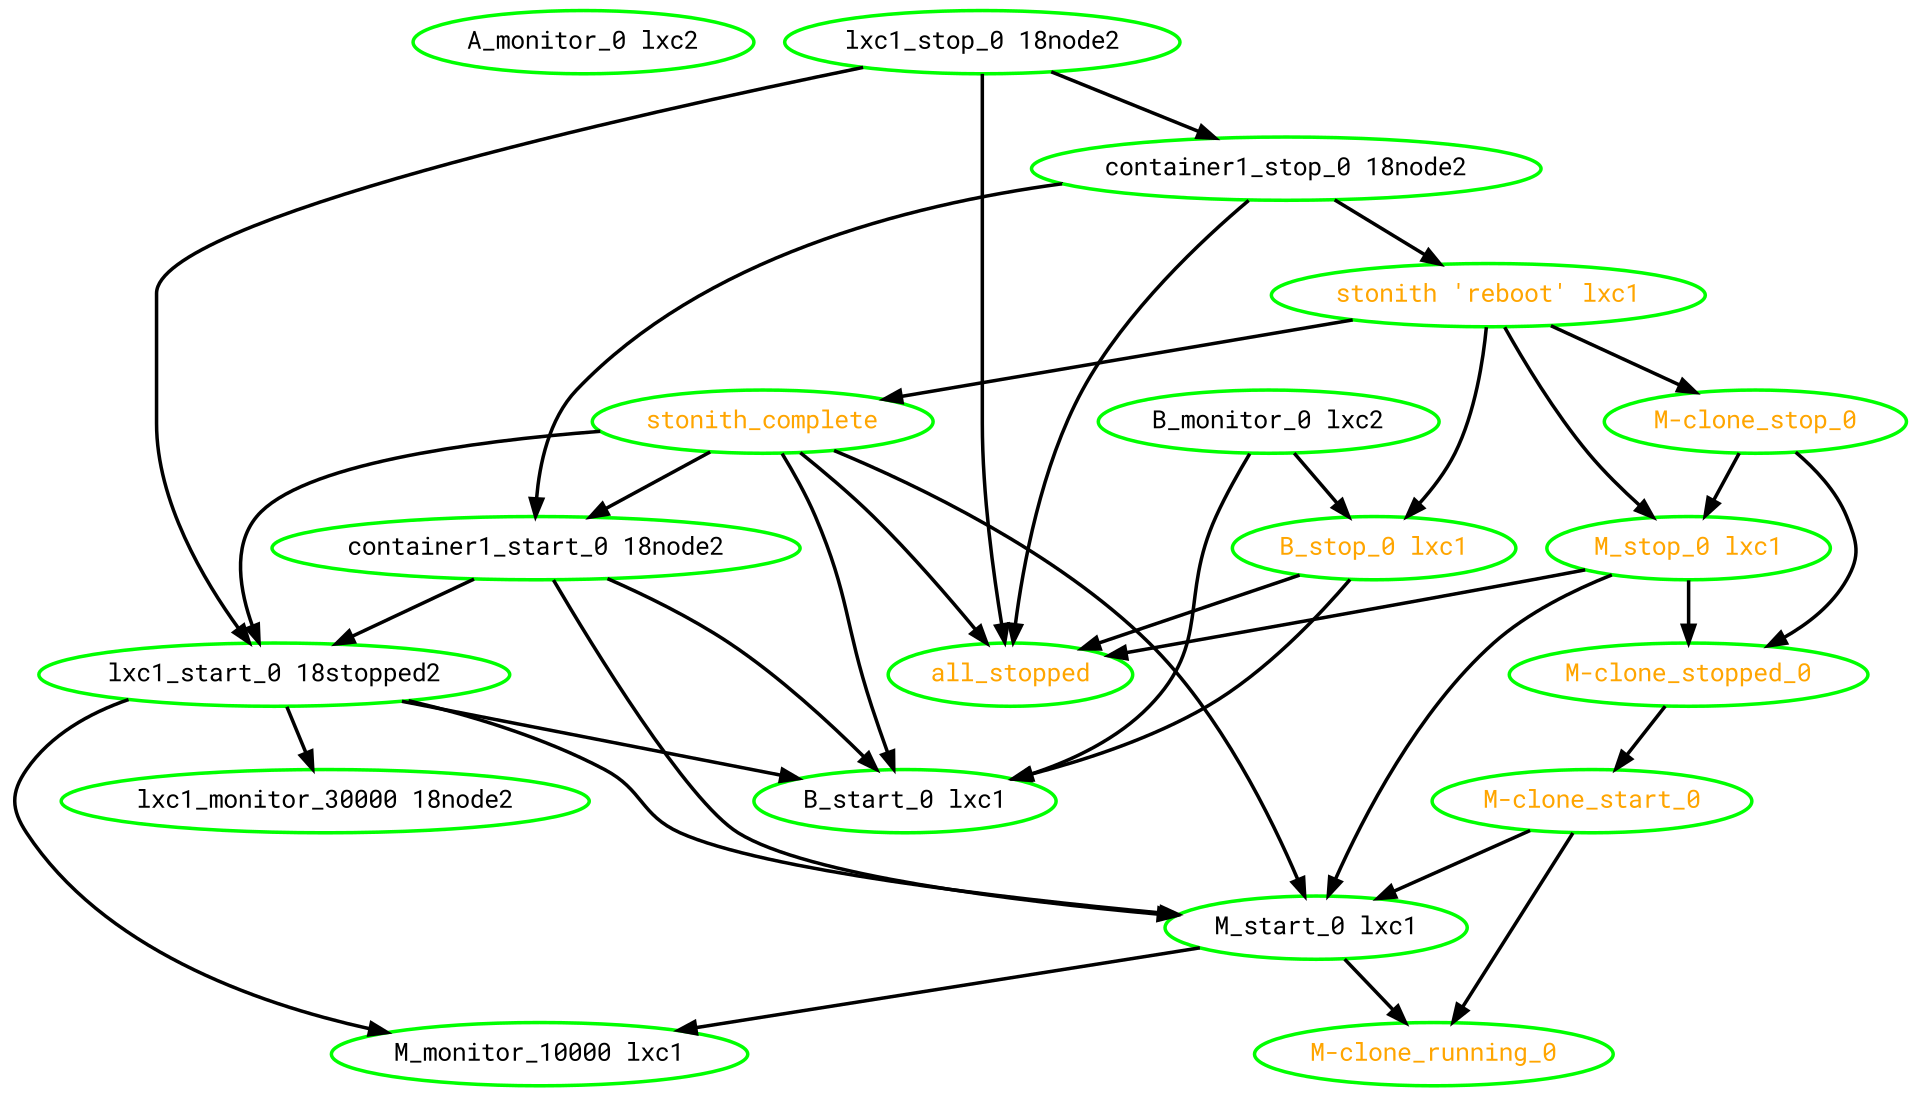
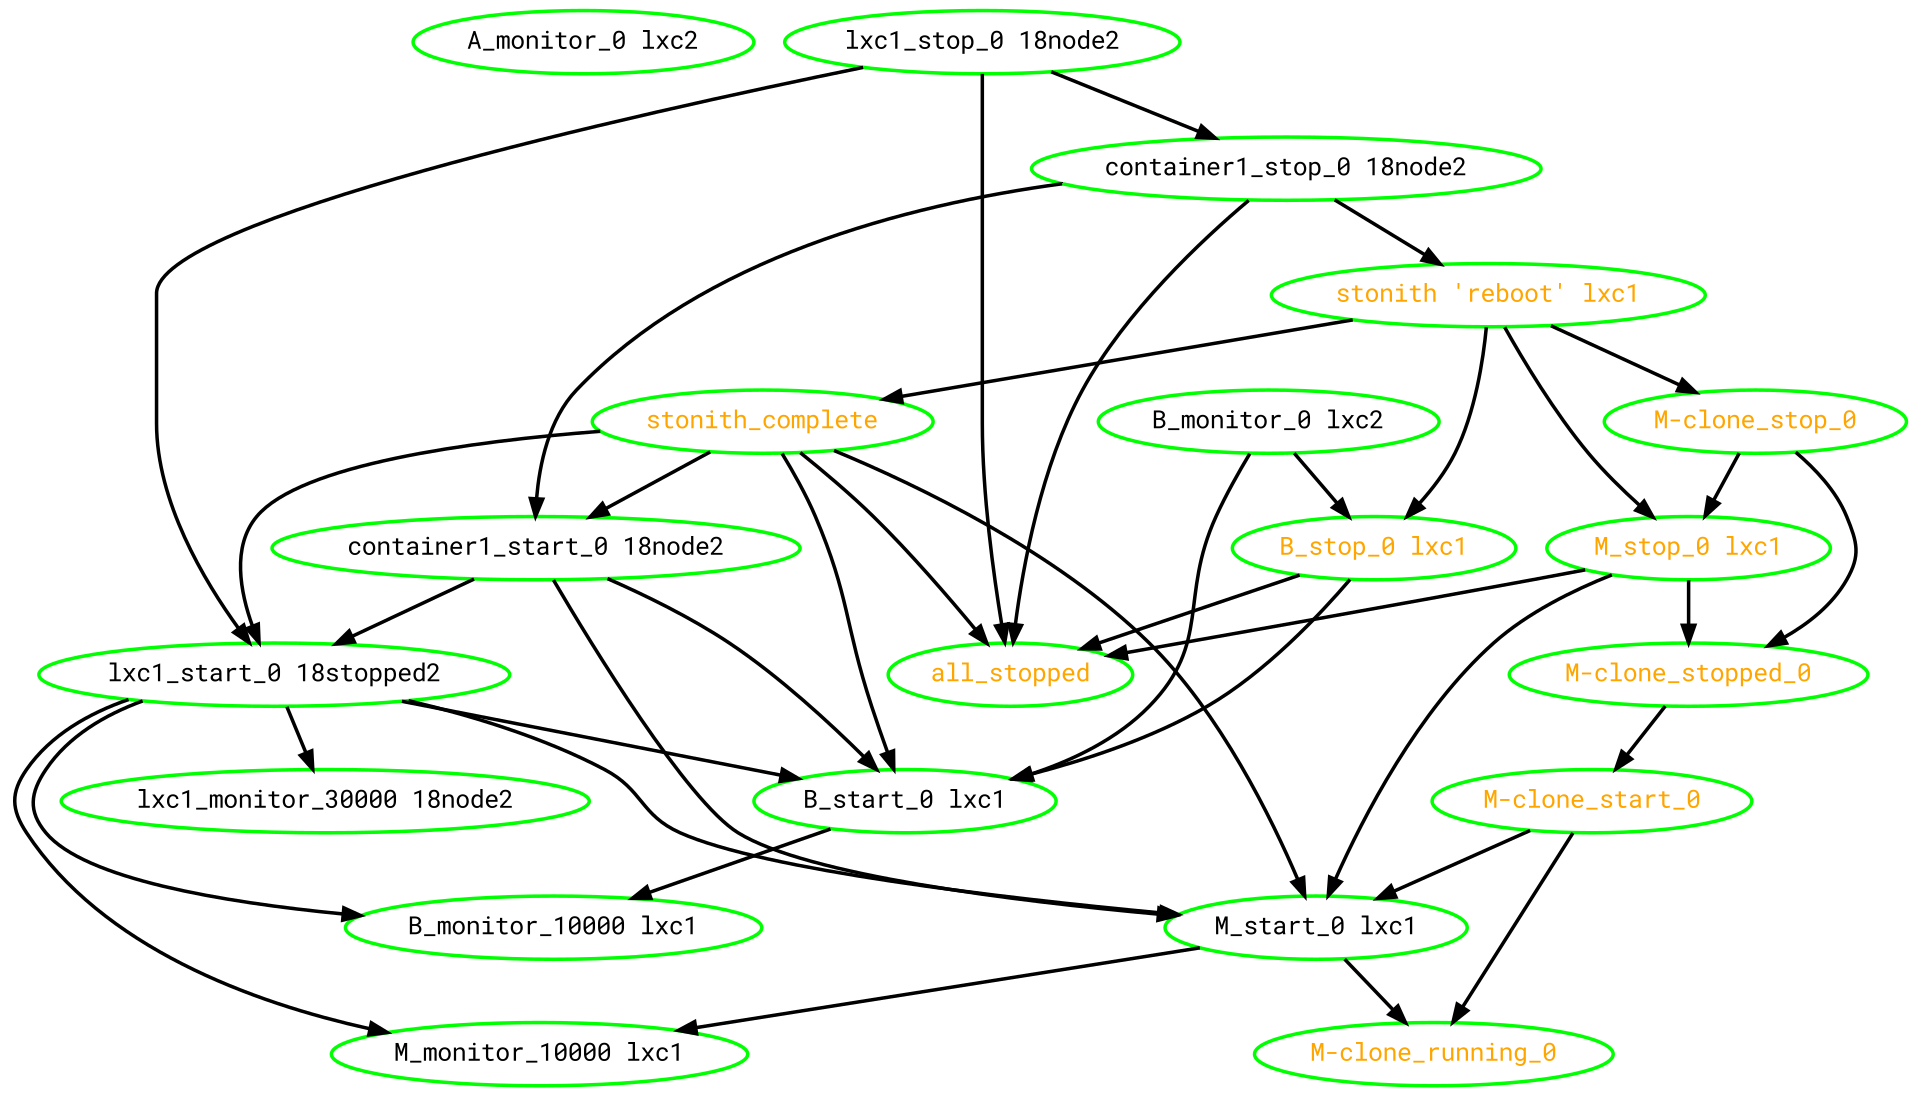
node "B_monitor_10000 lxc1": added
